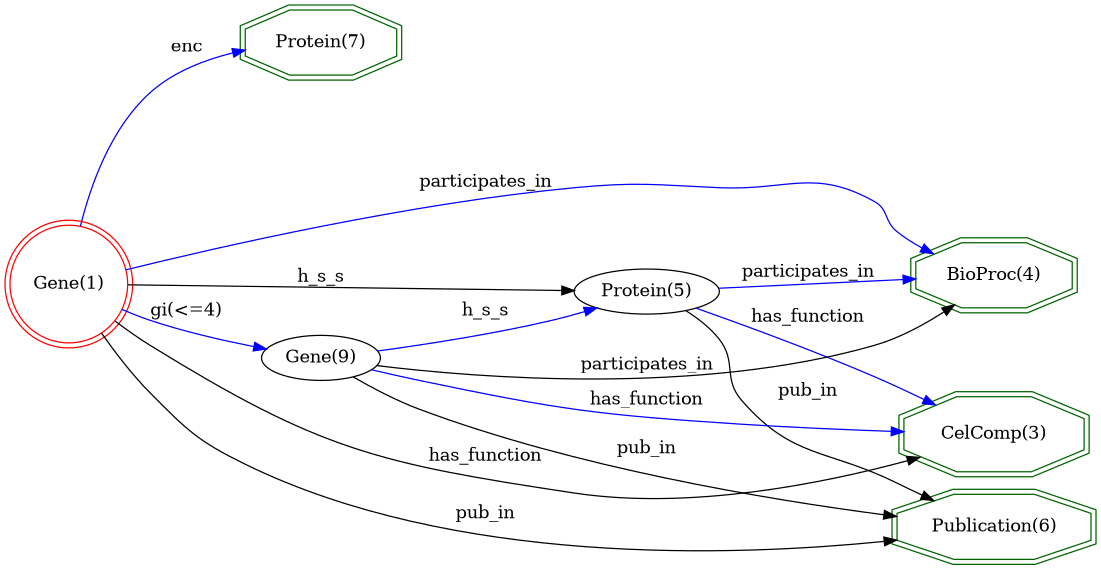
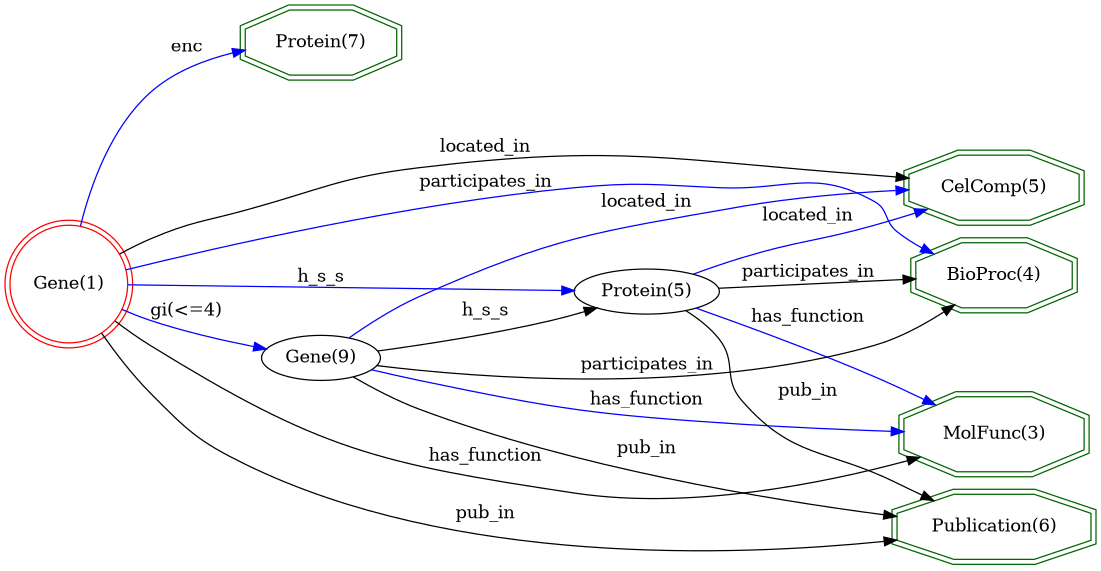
node "CelComp(5)": added
edge "Protein(5)" -> "BioProc(4)": color blue -> black
edge "Gene(1)" -> "Protein(5)": color black -> blue
edge "Gene(9)" -> "Protein(5)": color blue -> black
node "CelComp(3)": label "CelComp(3)" -> "MolFunc(3)"
